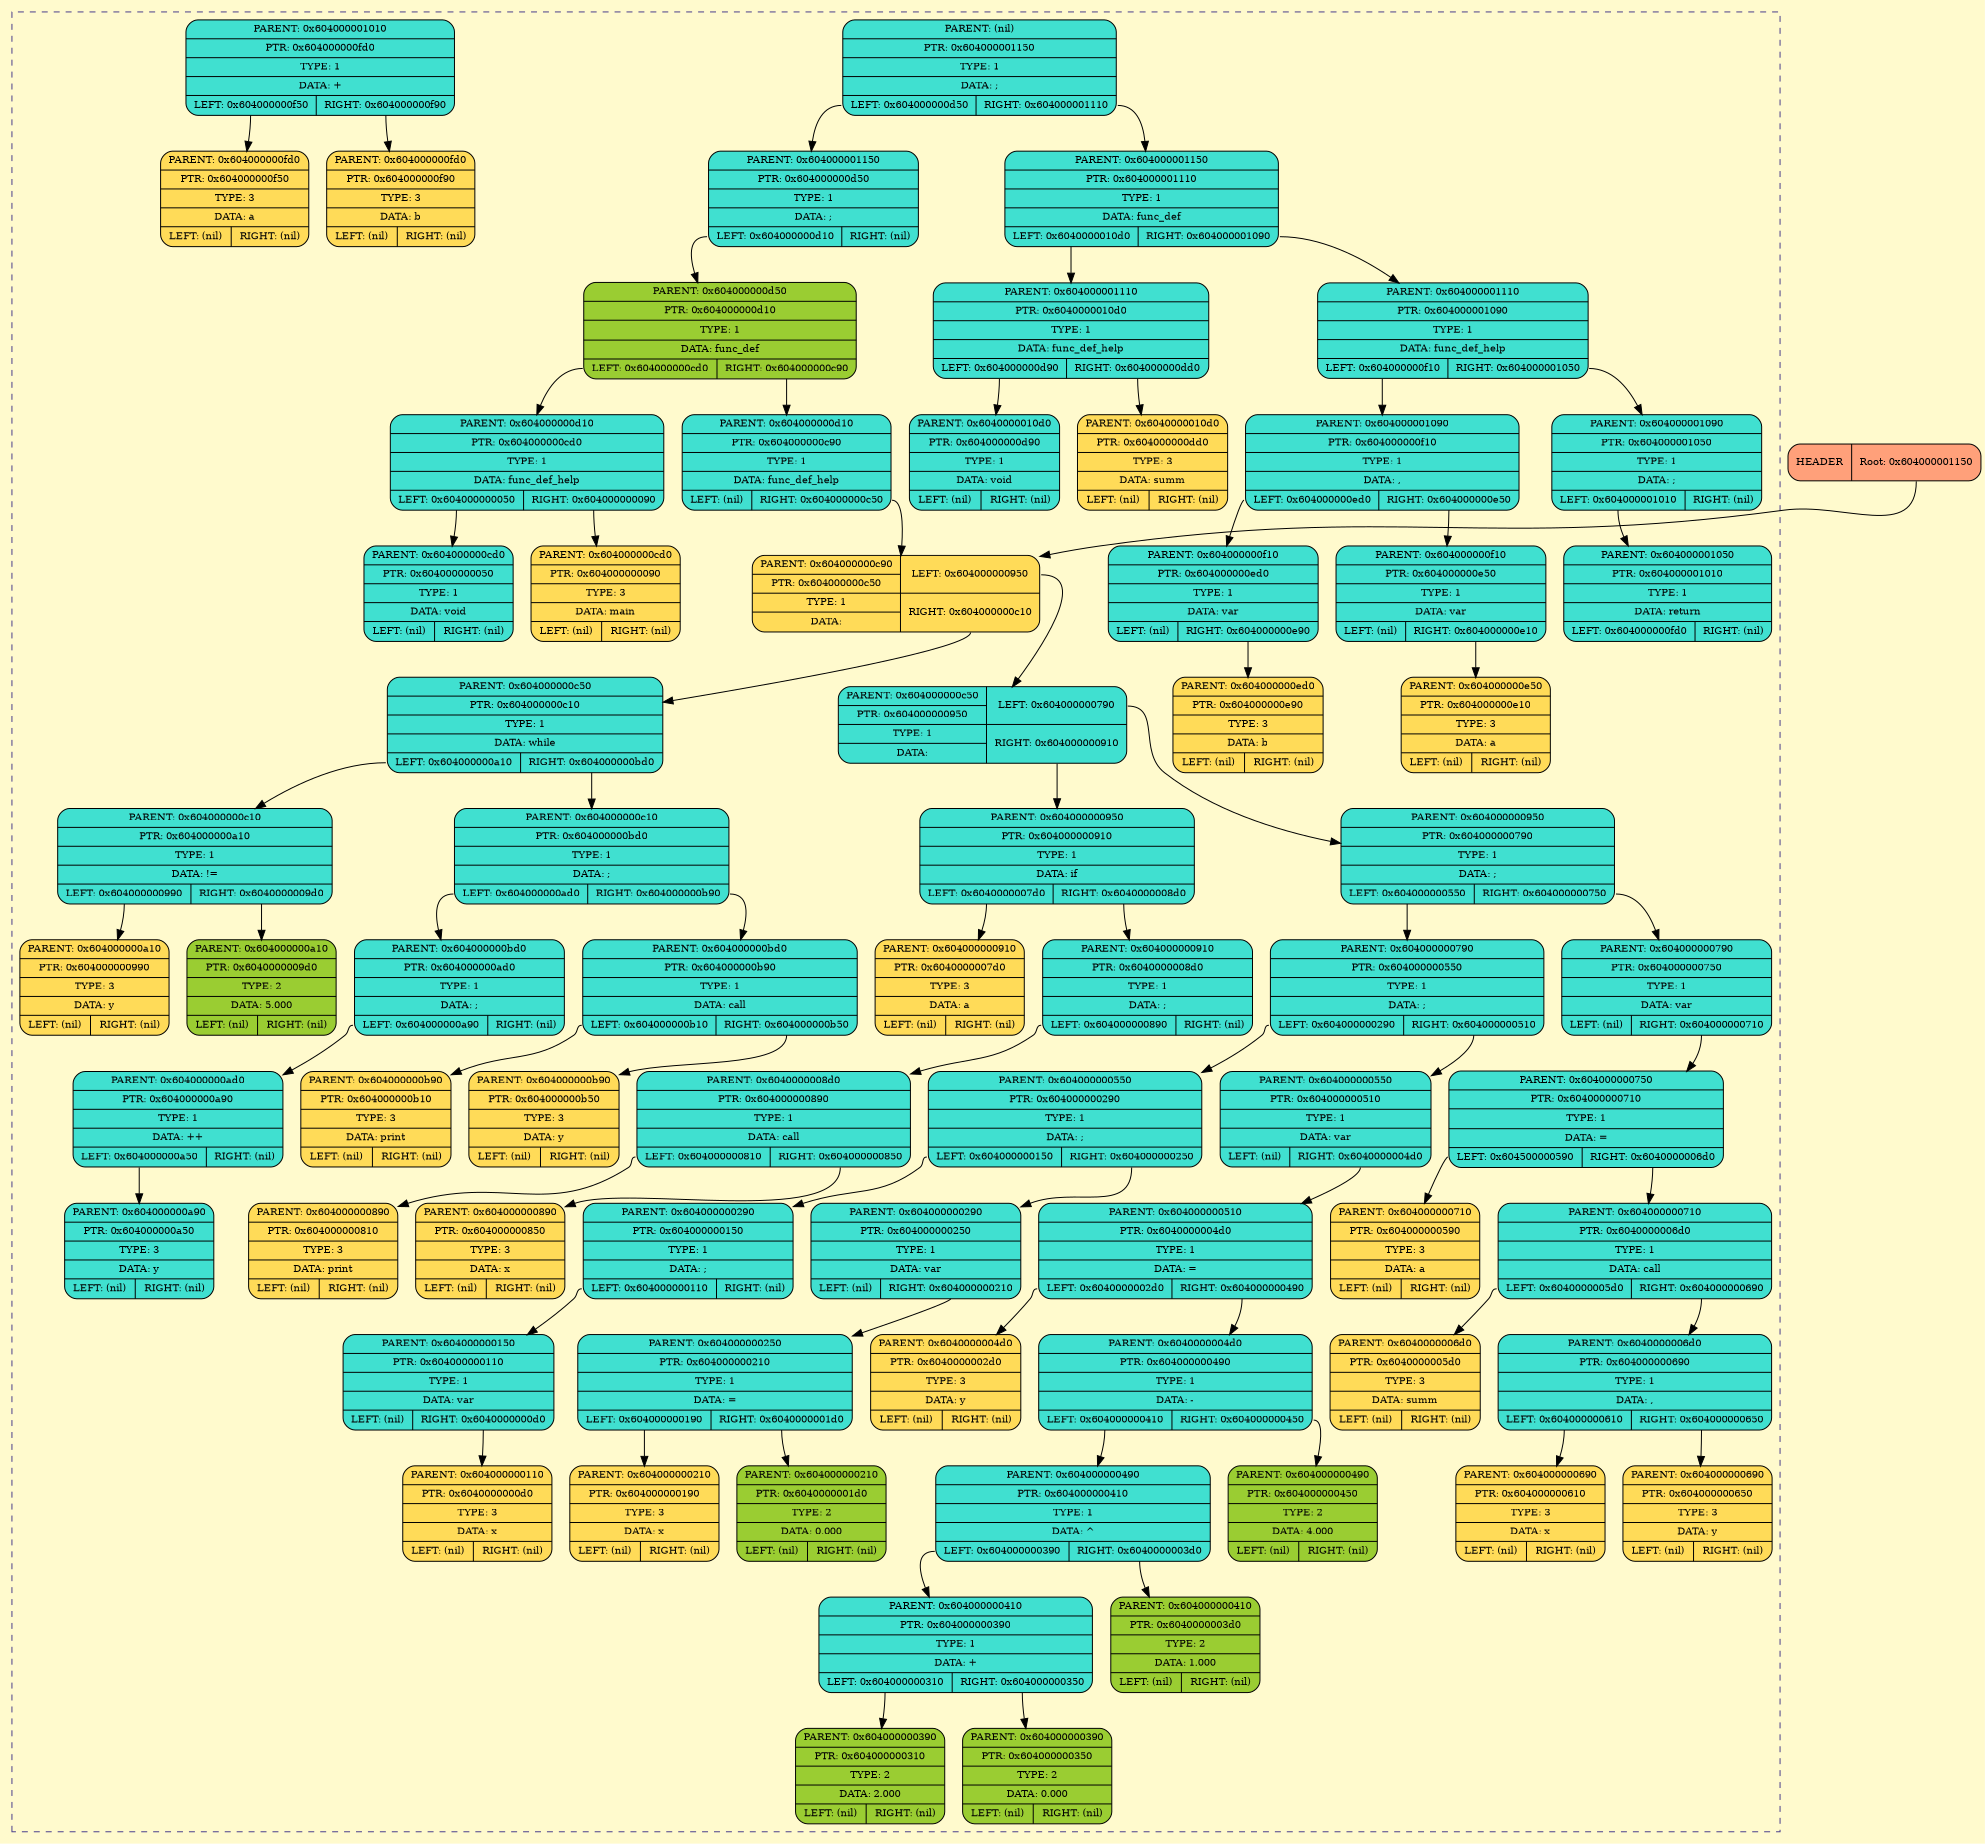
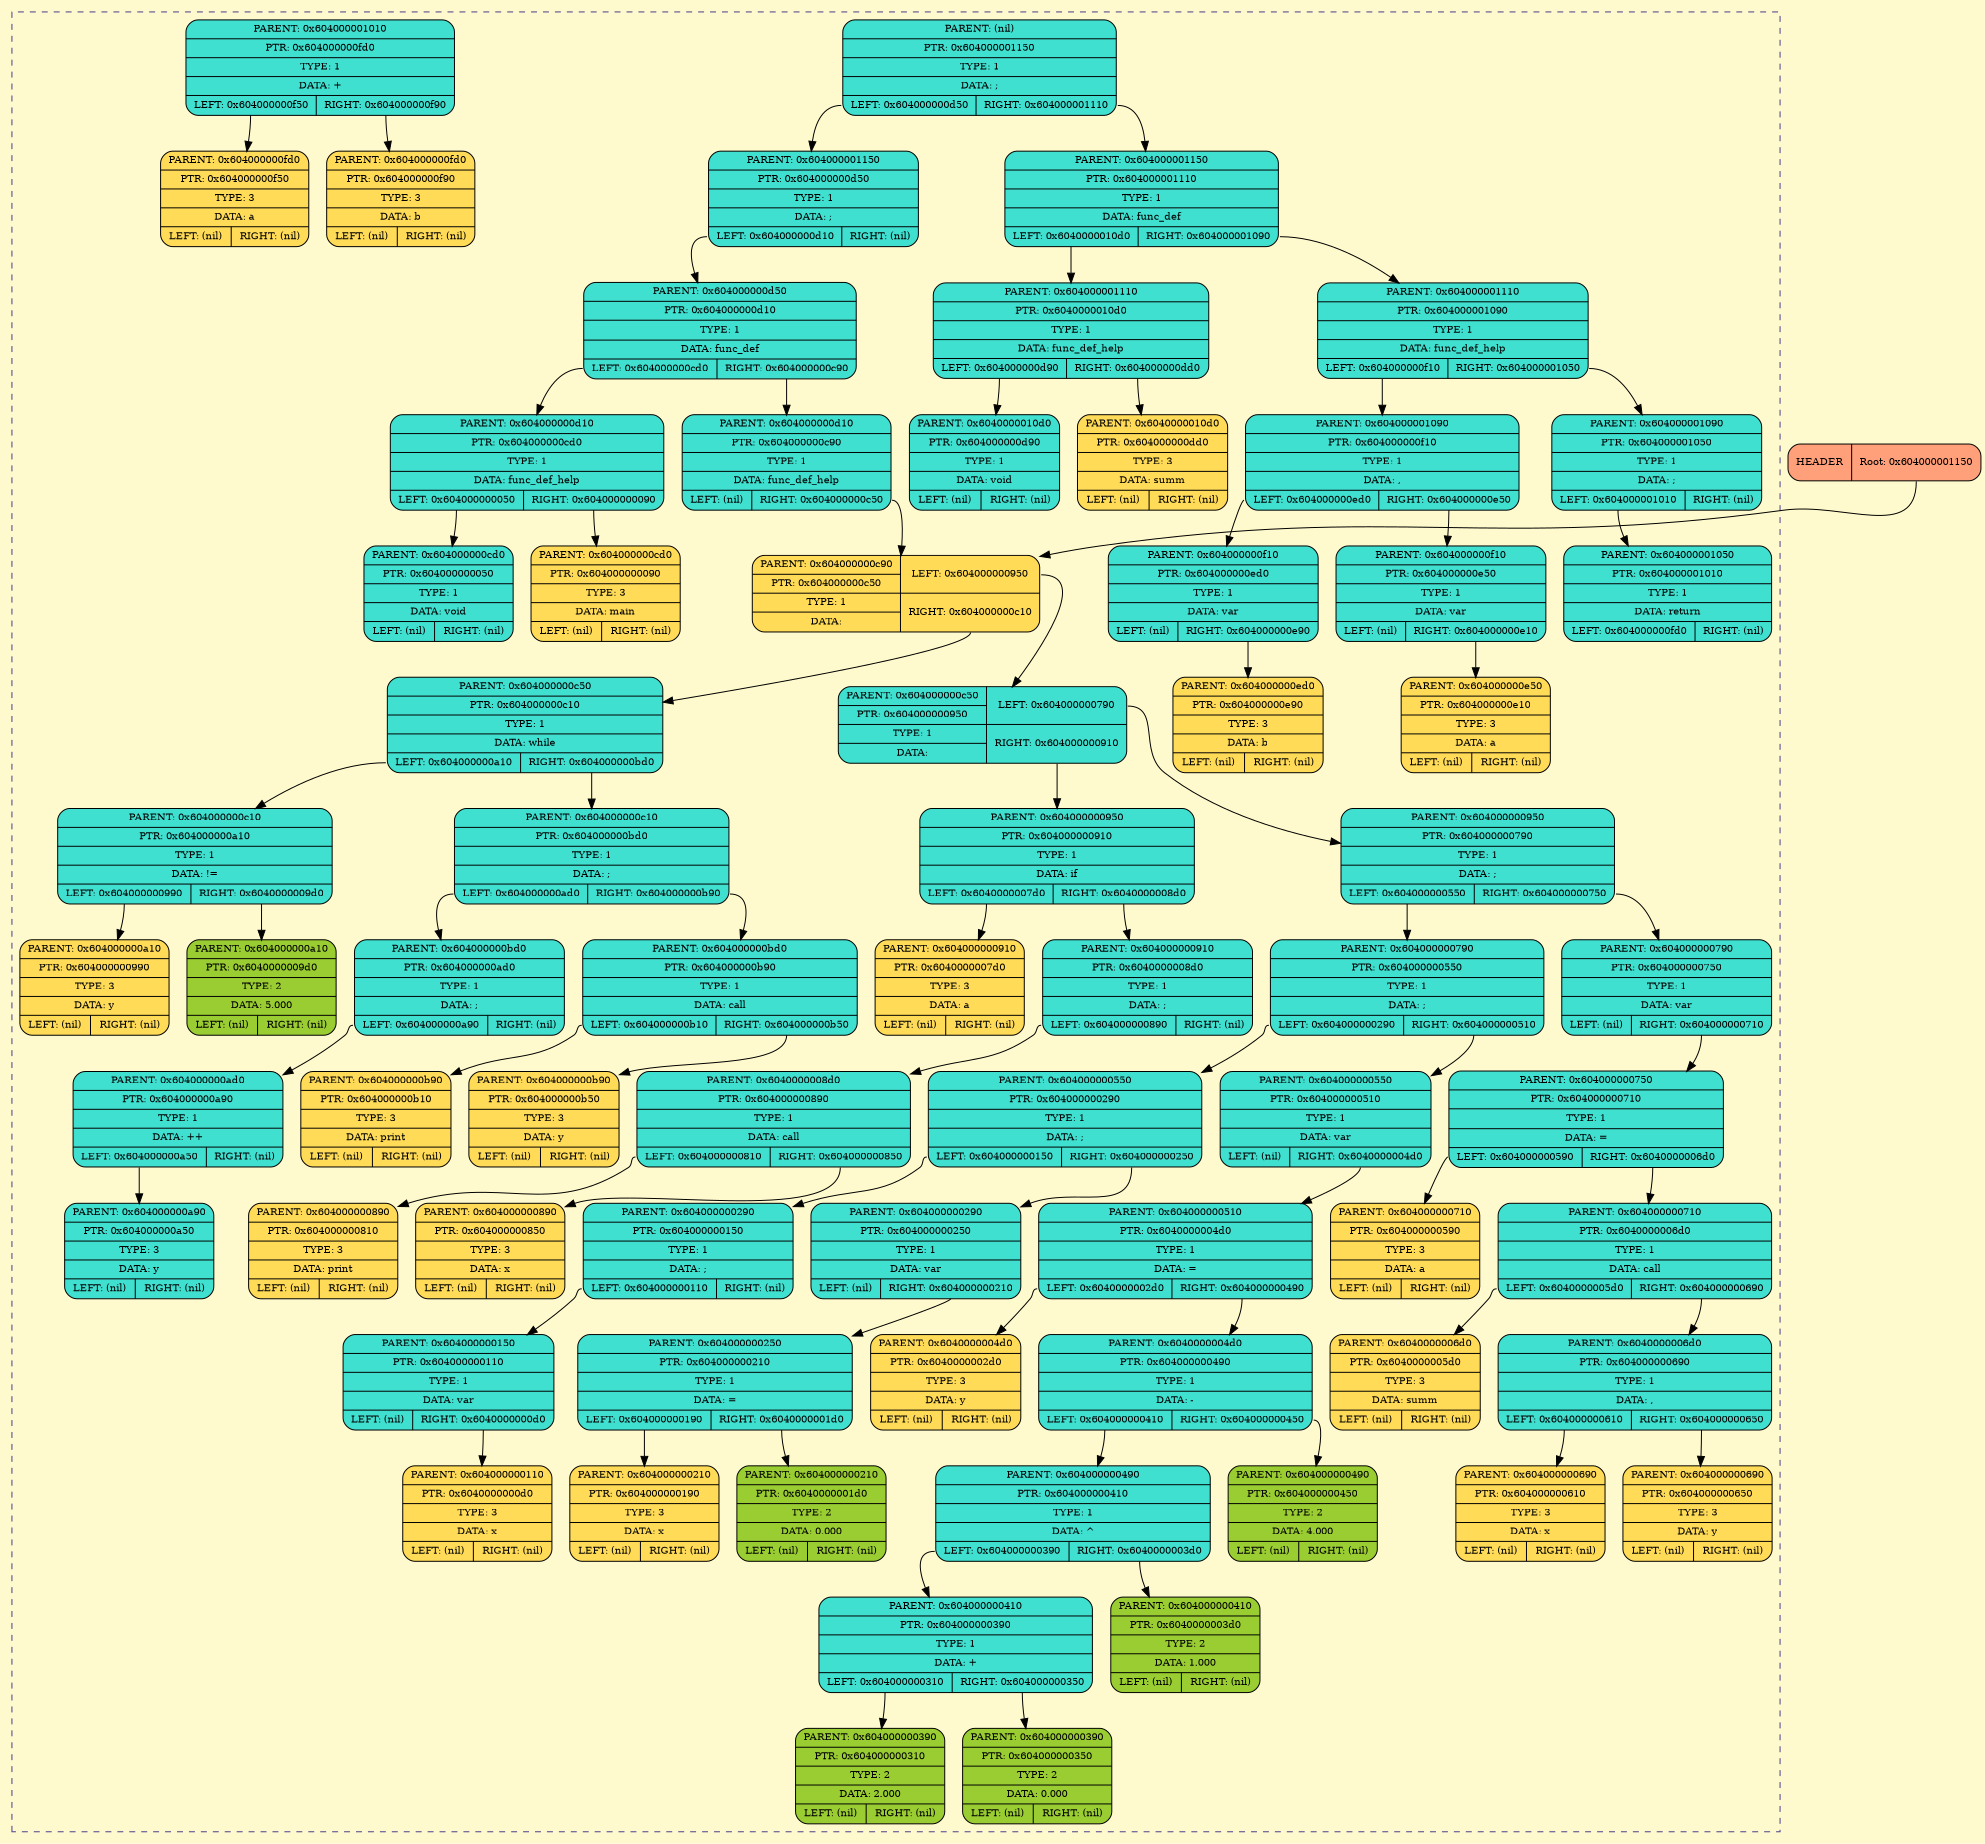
node "PARENT: 0x604000000d50": fillcolor #9acd32 -> #40e0d0
node "PARENT: 0x604000000750": text "LEFT: 0x604500000590" -> "LEFT: 0x604000000590"
